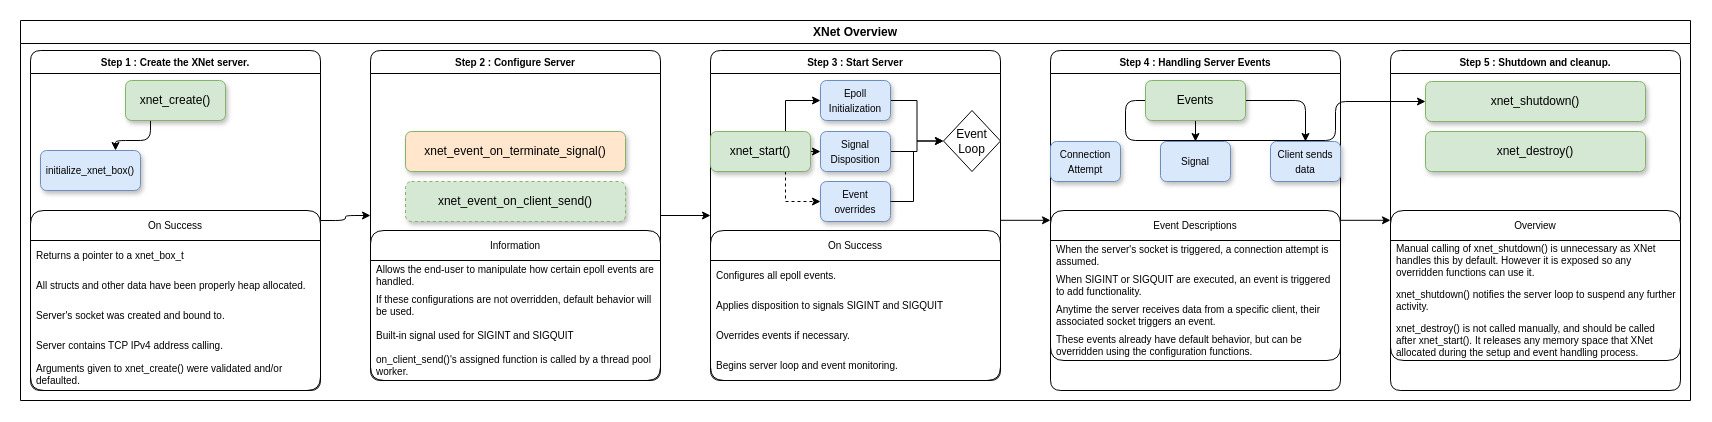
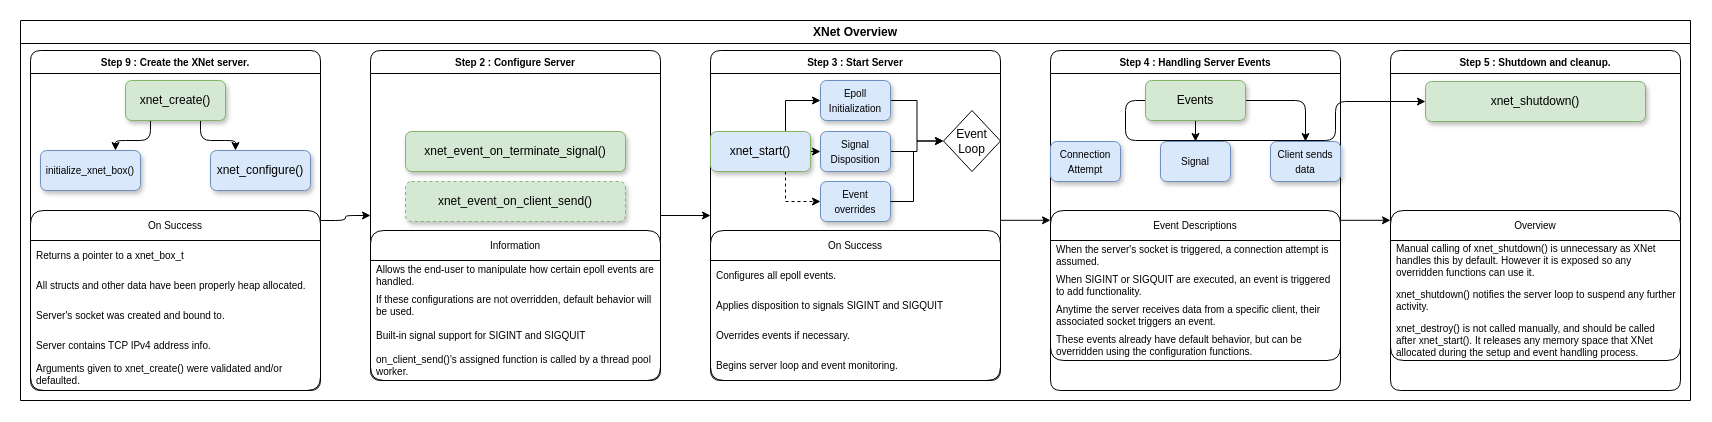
node "Step 1 : Create the XNet server.": label "Step 1 : Create the XNet server." -> "Step 9 : Create the XNet server."
edge "xnet_create()" -> "xnet_configure()": added
node "xnet_event_on_terminate_signal()": fillcolor #ffe6cc -> #d5e8d4
node "xnet_start()": fillcolor #d5e8d4 -> #dae8fc
node "xnet_destroy()": removed
node "xnet_configure()": added
node "Built-in signal used for SIGINT and SIGQUIT": label "Built-in signal used for SIGINT and SIGQUIT" -> "Built-in signal support for SIGINT and SIGQUIT"
node "Server contains TCP IPv4 address calling.": label "Server contains TCP IPv4 address calling." -> "Server contains TCP IPv4 address info."
